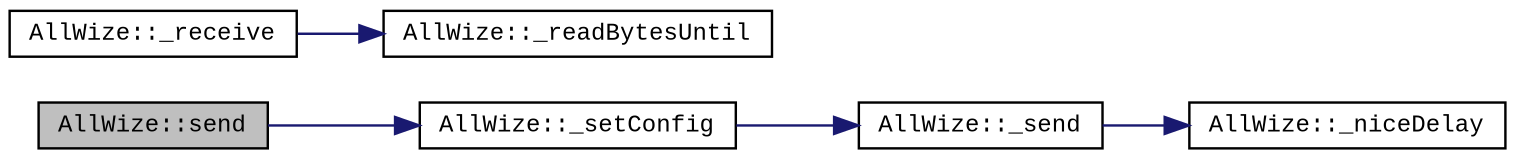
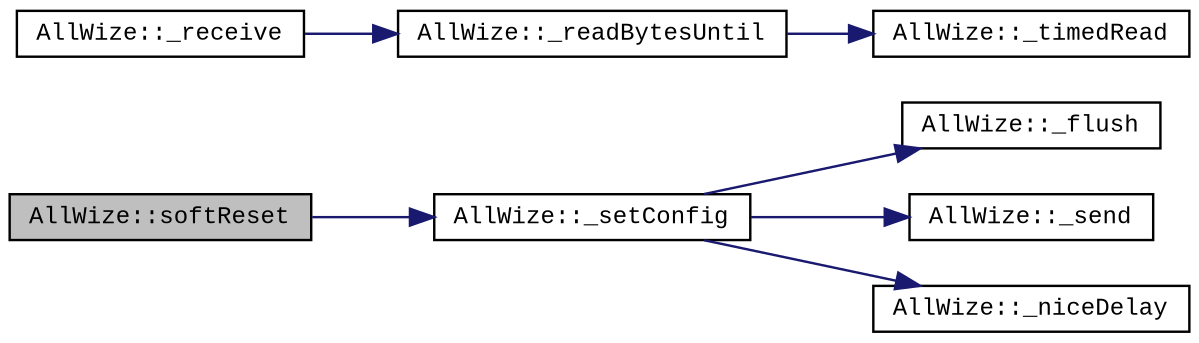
node "AllWize::_timedRead": added
node "AllWize::send": label "AllWize::send" -> "AllWize::softReset"
node "AllWize::_flush": added
edge "AllWize::_send" -> "AllWize::_niceDelay": now "AllWize::_setConfig" -> "AllWize::_niceDelay"
